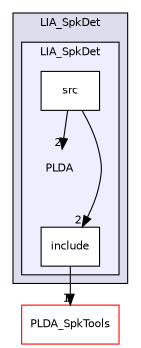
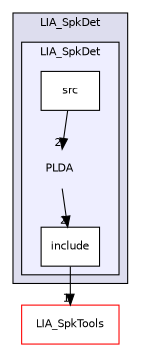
edge "src" -> "include": now "PLDA" -> "include"
node "PLDA_SpkTools": label "PLDA_SpkTools" -> "LIA_SpkTools"
